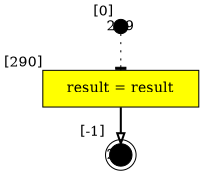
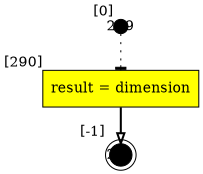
node "result = result [290]": label "result = result [290]" -> "result = dimension [290]"
